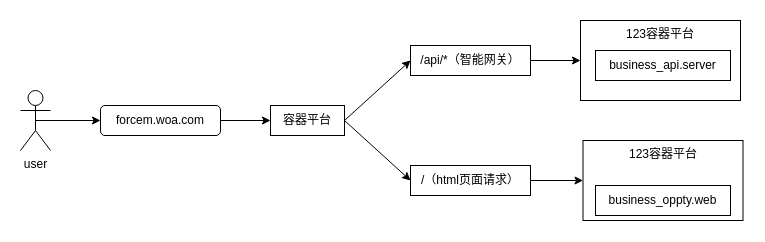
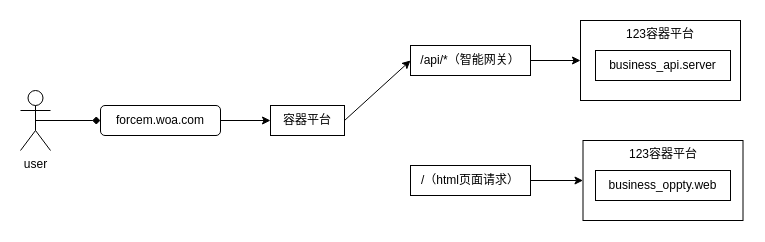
edge "user" -> "forcem.woa.com": arrowhead classic -> diamond
edge "容器平台" -> "/（html页面请求）": removed
node "business_oppty.web": moved (663, 201) -> (663, 186)
